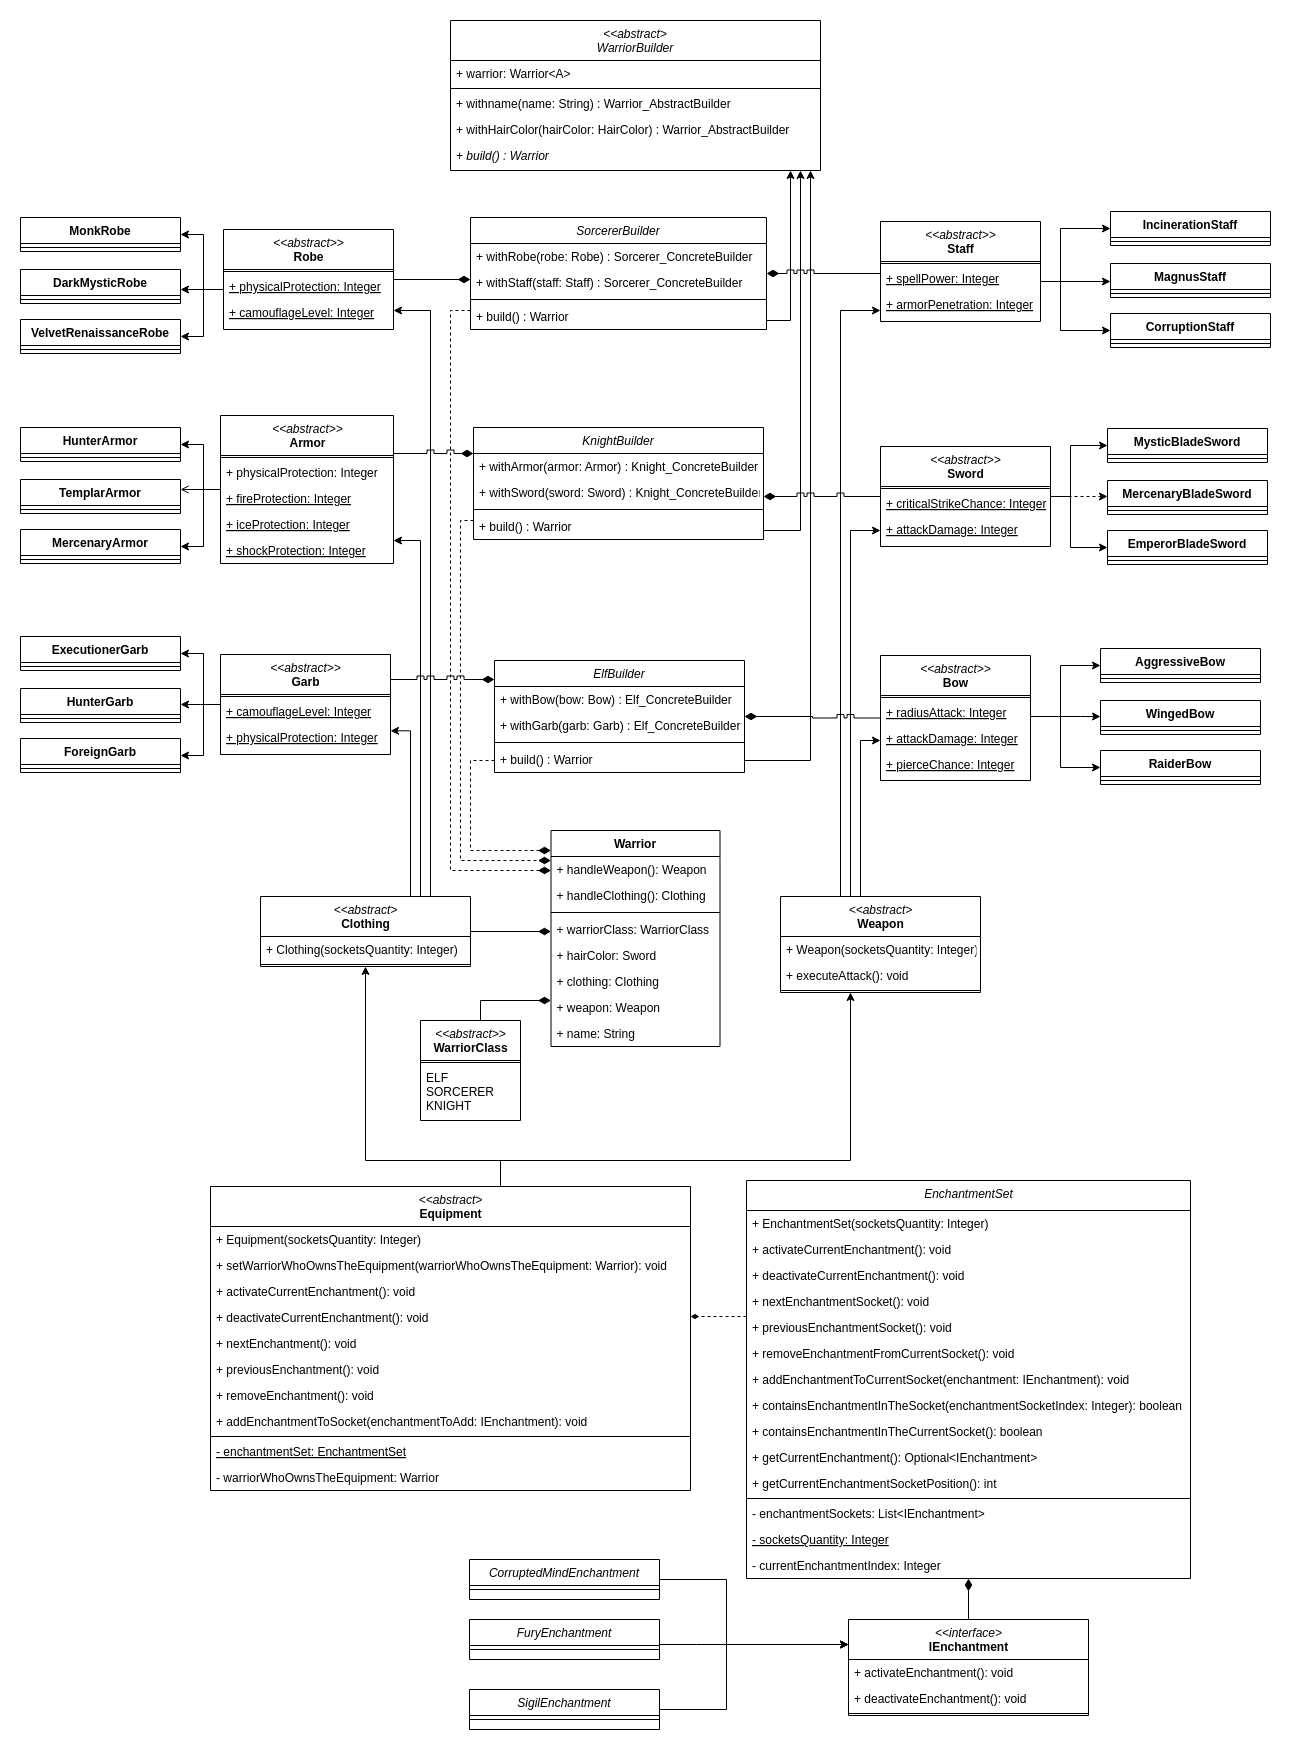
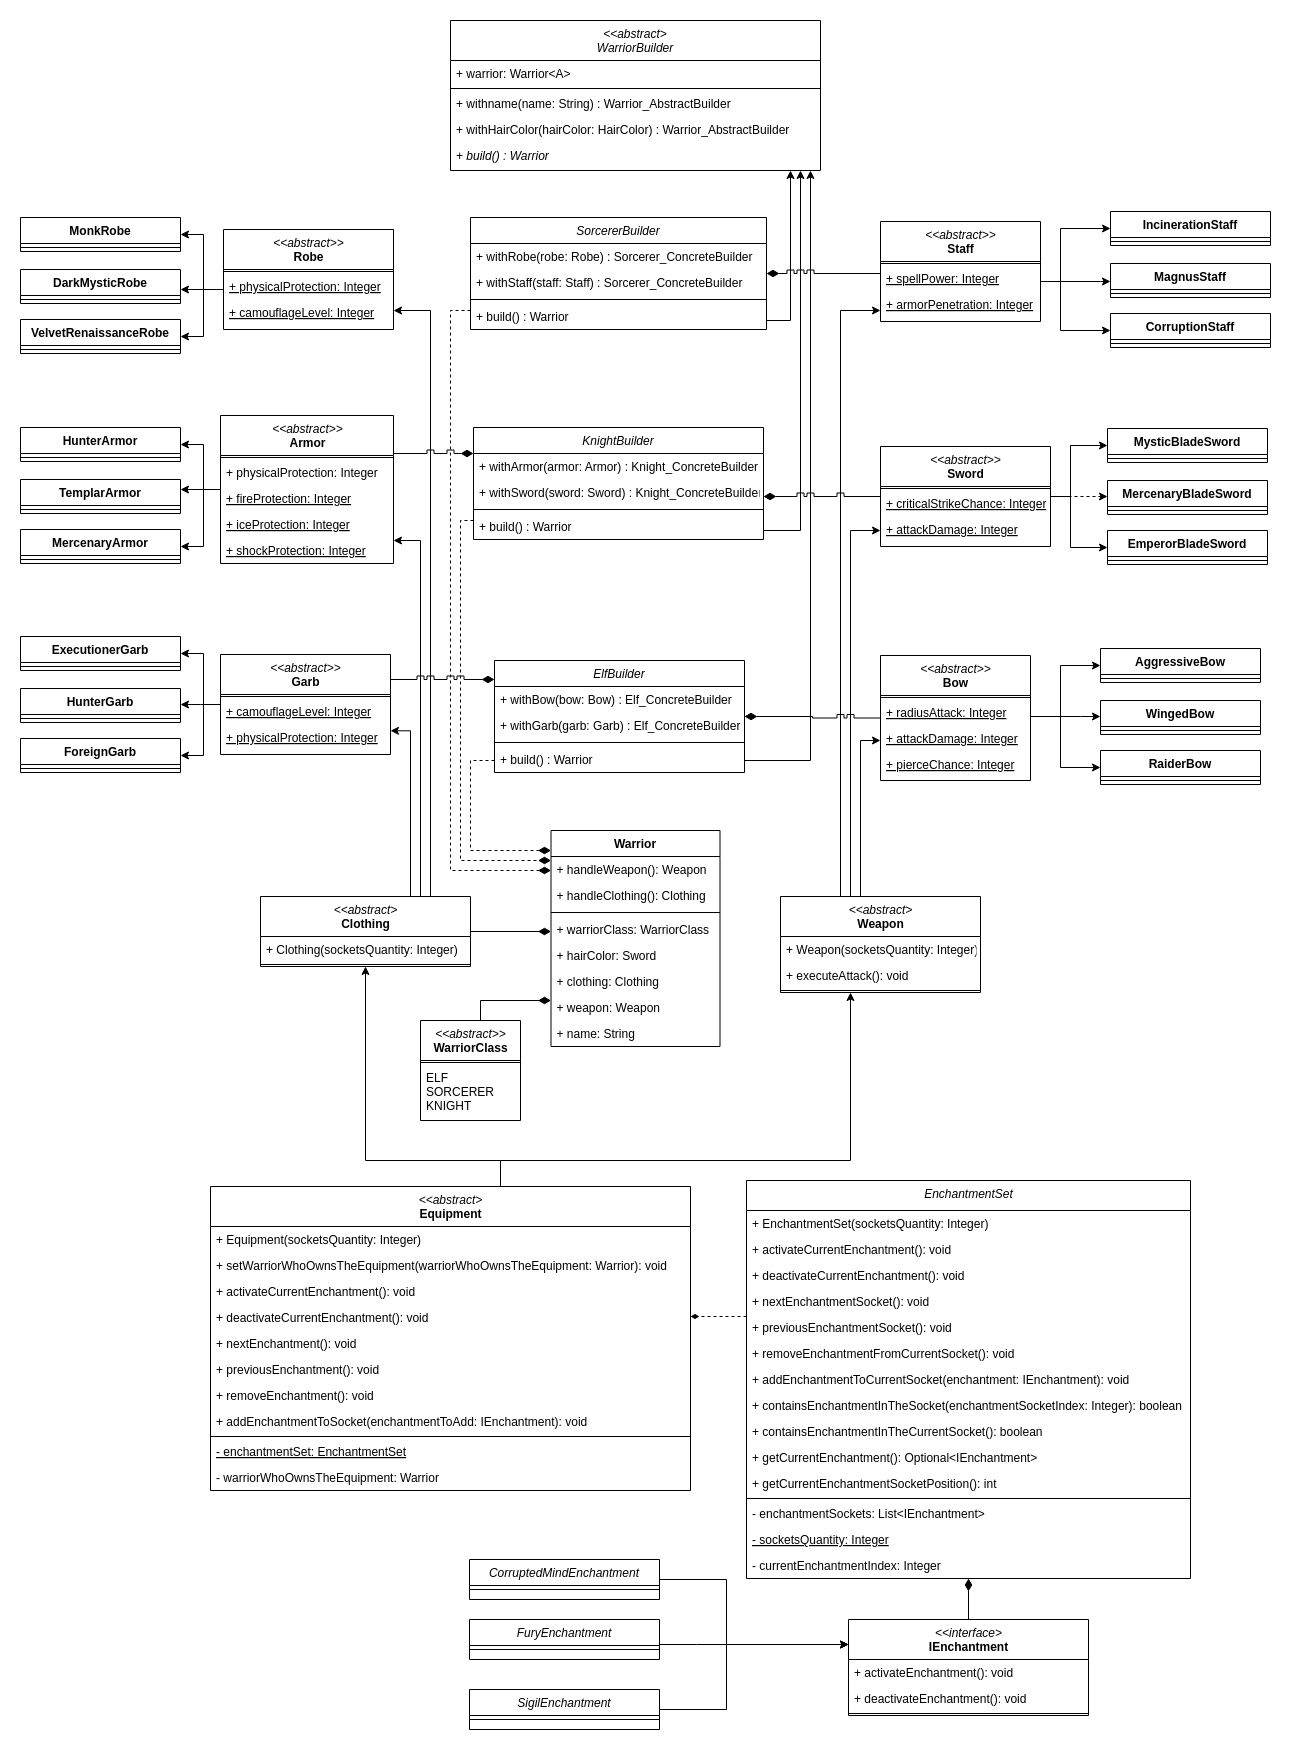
edge "<<abstract>> Robe" -> "SorcererBuilder": removed
edge "<<abstract>> Armor" -> "TemplarArmor": arrowhead open -> classic
